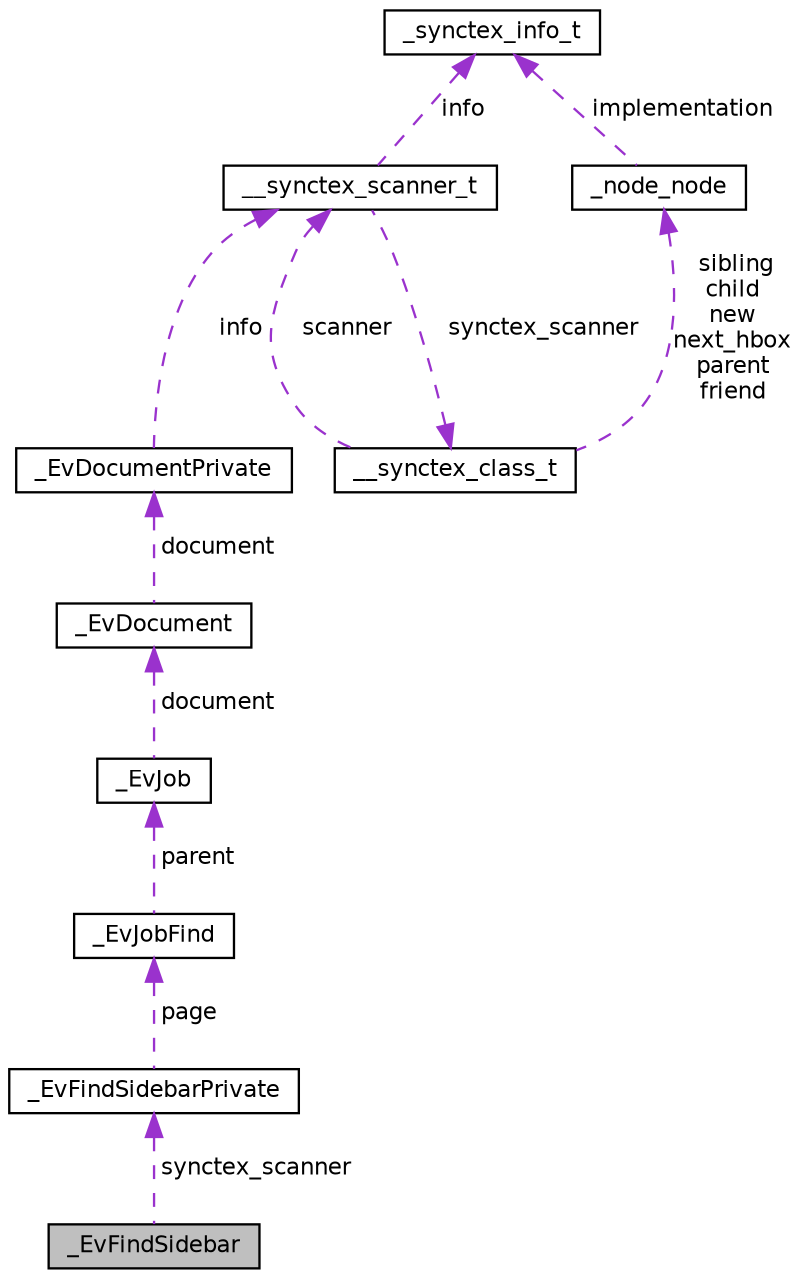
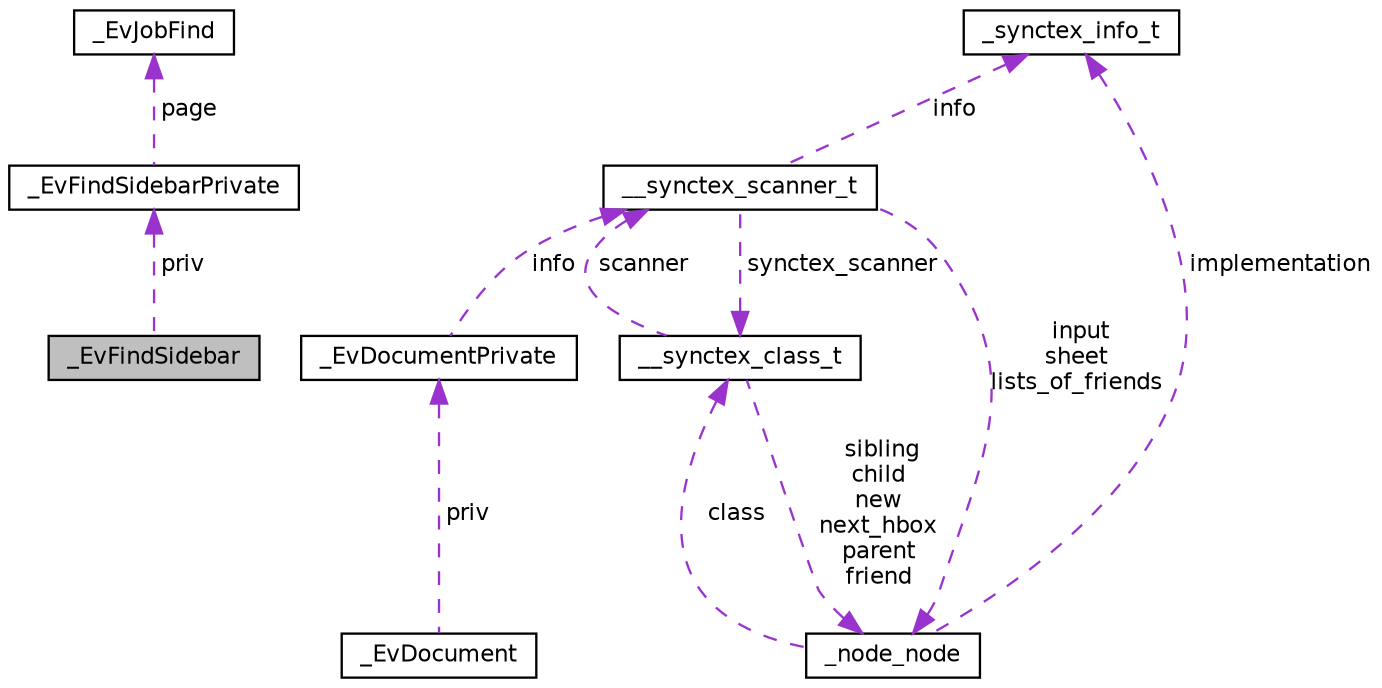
edge "__synctex_scanner_t" -> "_node_node": added, label "input sheet lists_of_friends"
edge "_EvDocument" -> "_EvDocumentPrivate": label " document" -> " priv"
edge "_node_node" -> "__synctex_class_t": added, label "class"
node "_EvJob": removed
edge "_EvFindSidebar" -> "_EvFindSidebarPrivate": label " synctex_scanner" -> " priv"
